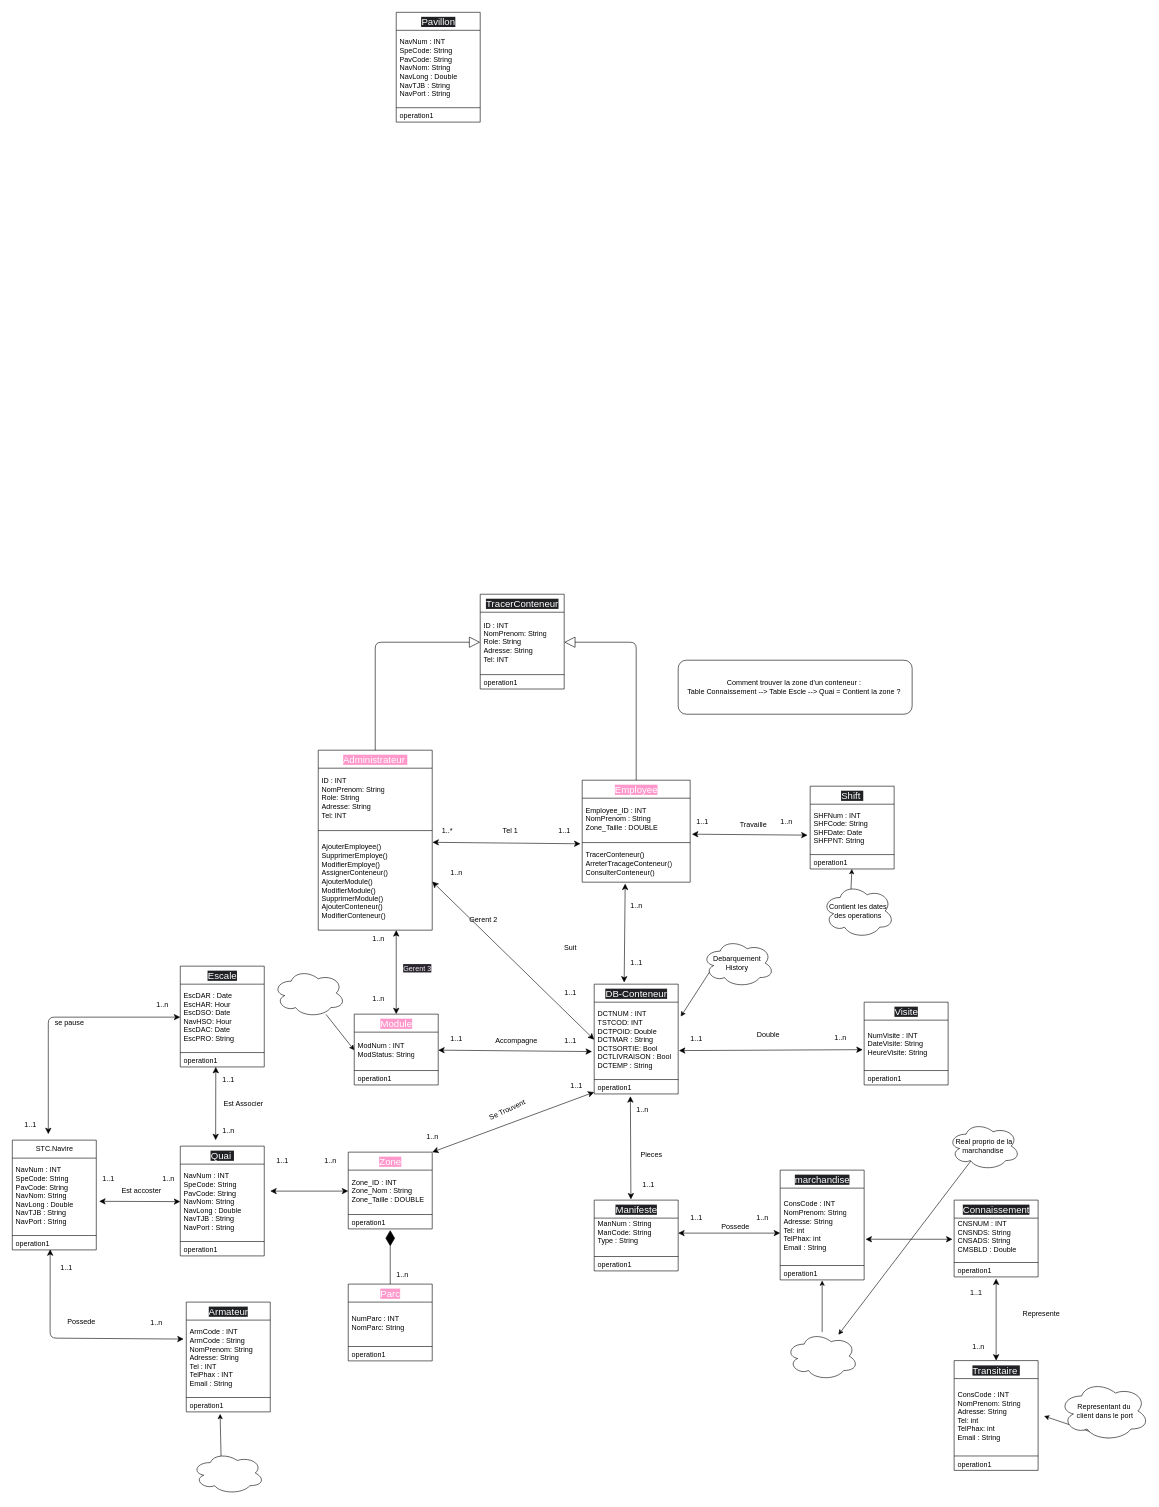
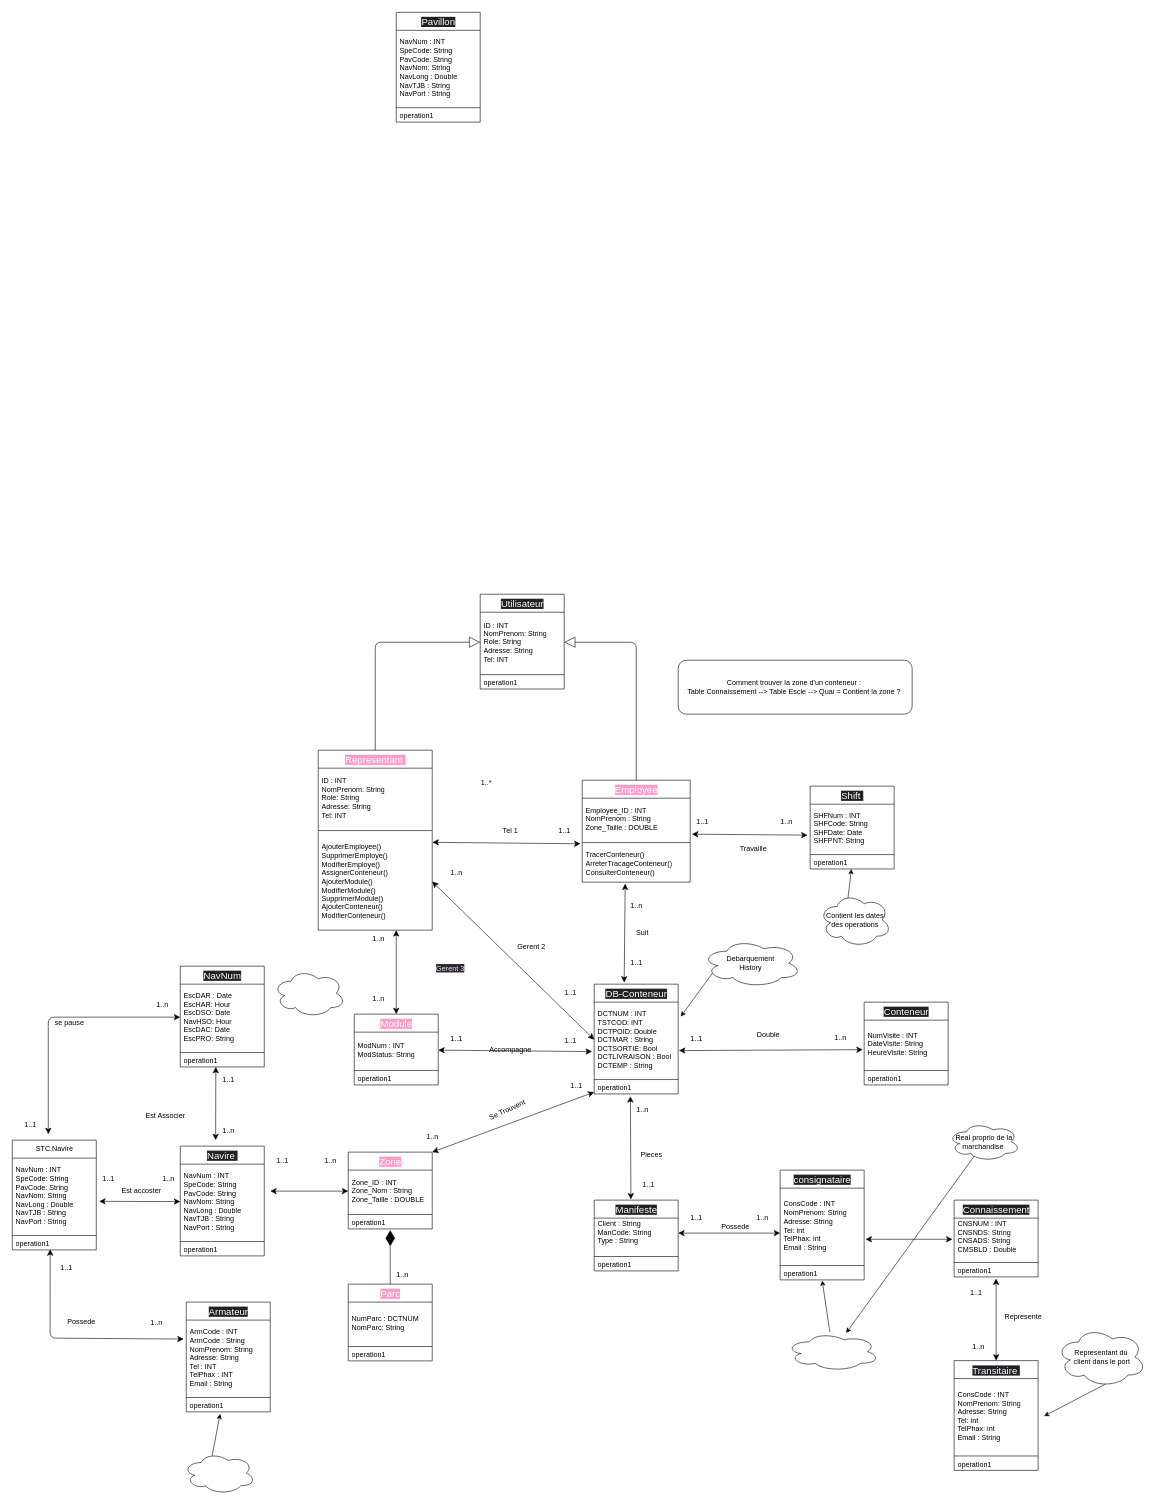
node "TracerConteneur": label "TracerConteneur" -> "Utilisateur"
node "Administrateur": label "Administrateur" -> "Representant"
node "Travaille": moved (753, 825) -> (753, 849)
node "1..*": moved (447, 831) -> (486, 783)
node "Contient les dates des operations": moved (858, 911) -> (855, 920)
node "Gerent 2": moved (483, 920) -> (531, 947)
node "Suit": moved (570, 948) -> (642, 933)
node "Debarquement History": size 72x48 -> 99x48
node "Gerent 3": moved (426, 972) -> (459, 972)
node "Escale": label "Escale" -> "NavNum"
node "Visite": label "Visite" -> "Conteneur"
edge "Ensemble de Pieces pour le suivie" -> "ModNum : INT ModStatus: String": removed
node "Accompagne": moved (516, 1041) -> (510, 1050)
node "Est Associer": moved (243, 1104) -> (165, 1116)
node "Real proprio de la marchandise": size 72x48 -> 72x39
node "Quai": label "Quai" -> "Navire"
node "marchandise": label "marchandise" -> "consignataire"
node "ManNum : String ManCode: String Type : String": label "ManNum : String ManCode: String Type : String" -> "Client : String ManCode: String Type : String"
node "Represente": moved (1041, 1314) -> (1023, 1317)
node "NumParc : INT NomParc: String": label "NumParc : INT NomParc: String" -> "NumParc : DCTNUM NomParc: String"
node "Table Client": size 72x48 -> 93x39
node "Representant du client dans le port": moved (1104, 1411) -> (1101, 1357)
node "Propriaitaire du Navire": moved (228, 1473) -> (219, 1473)
